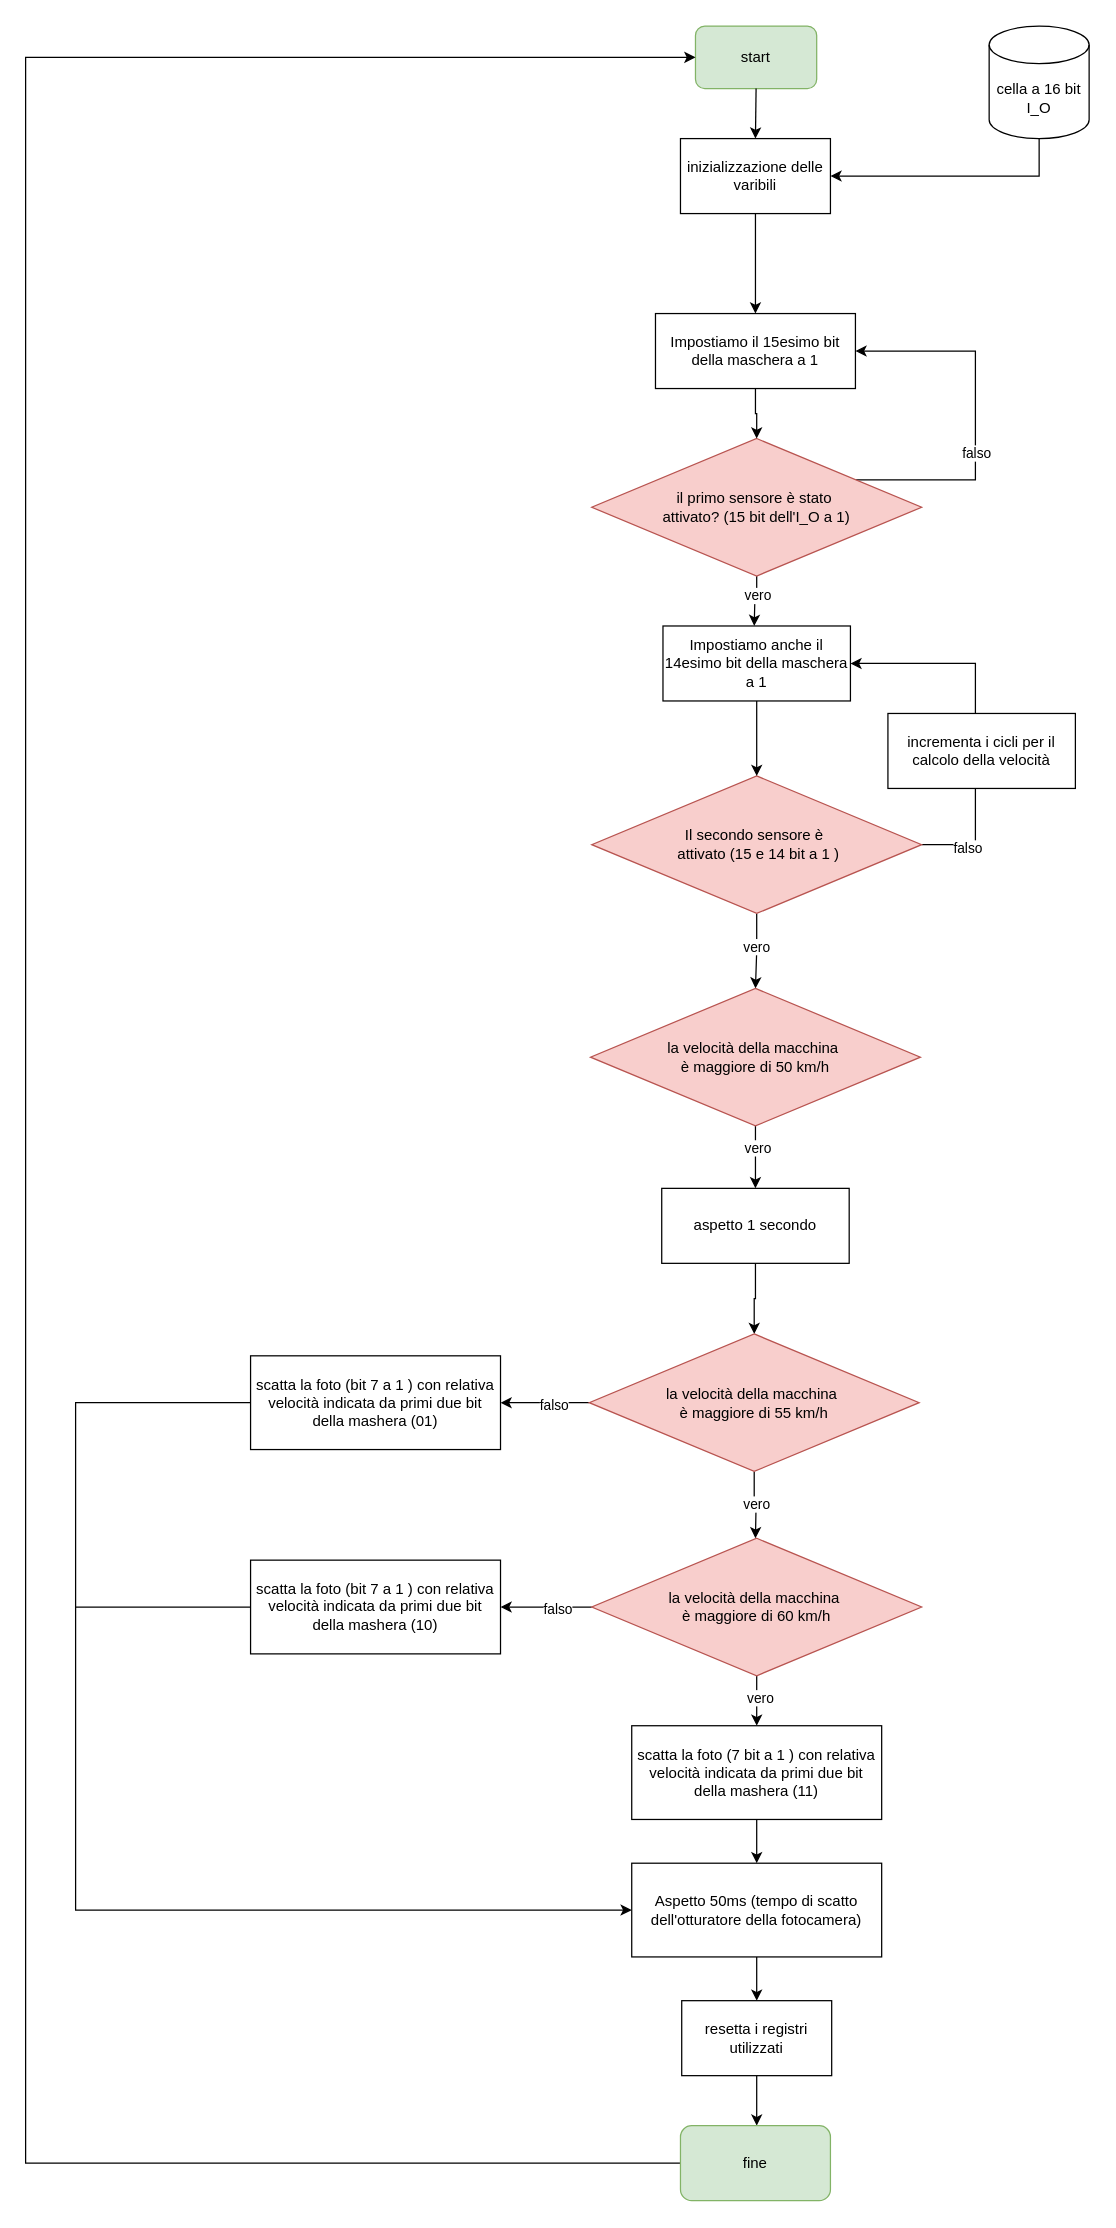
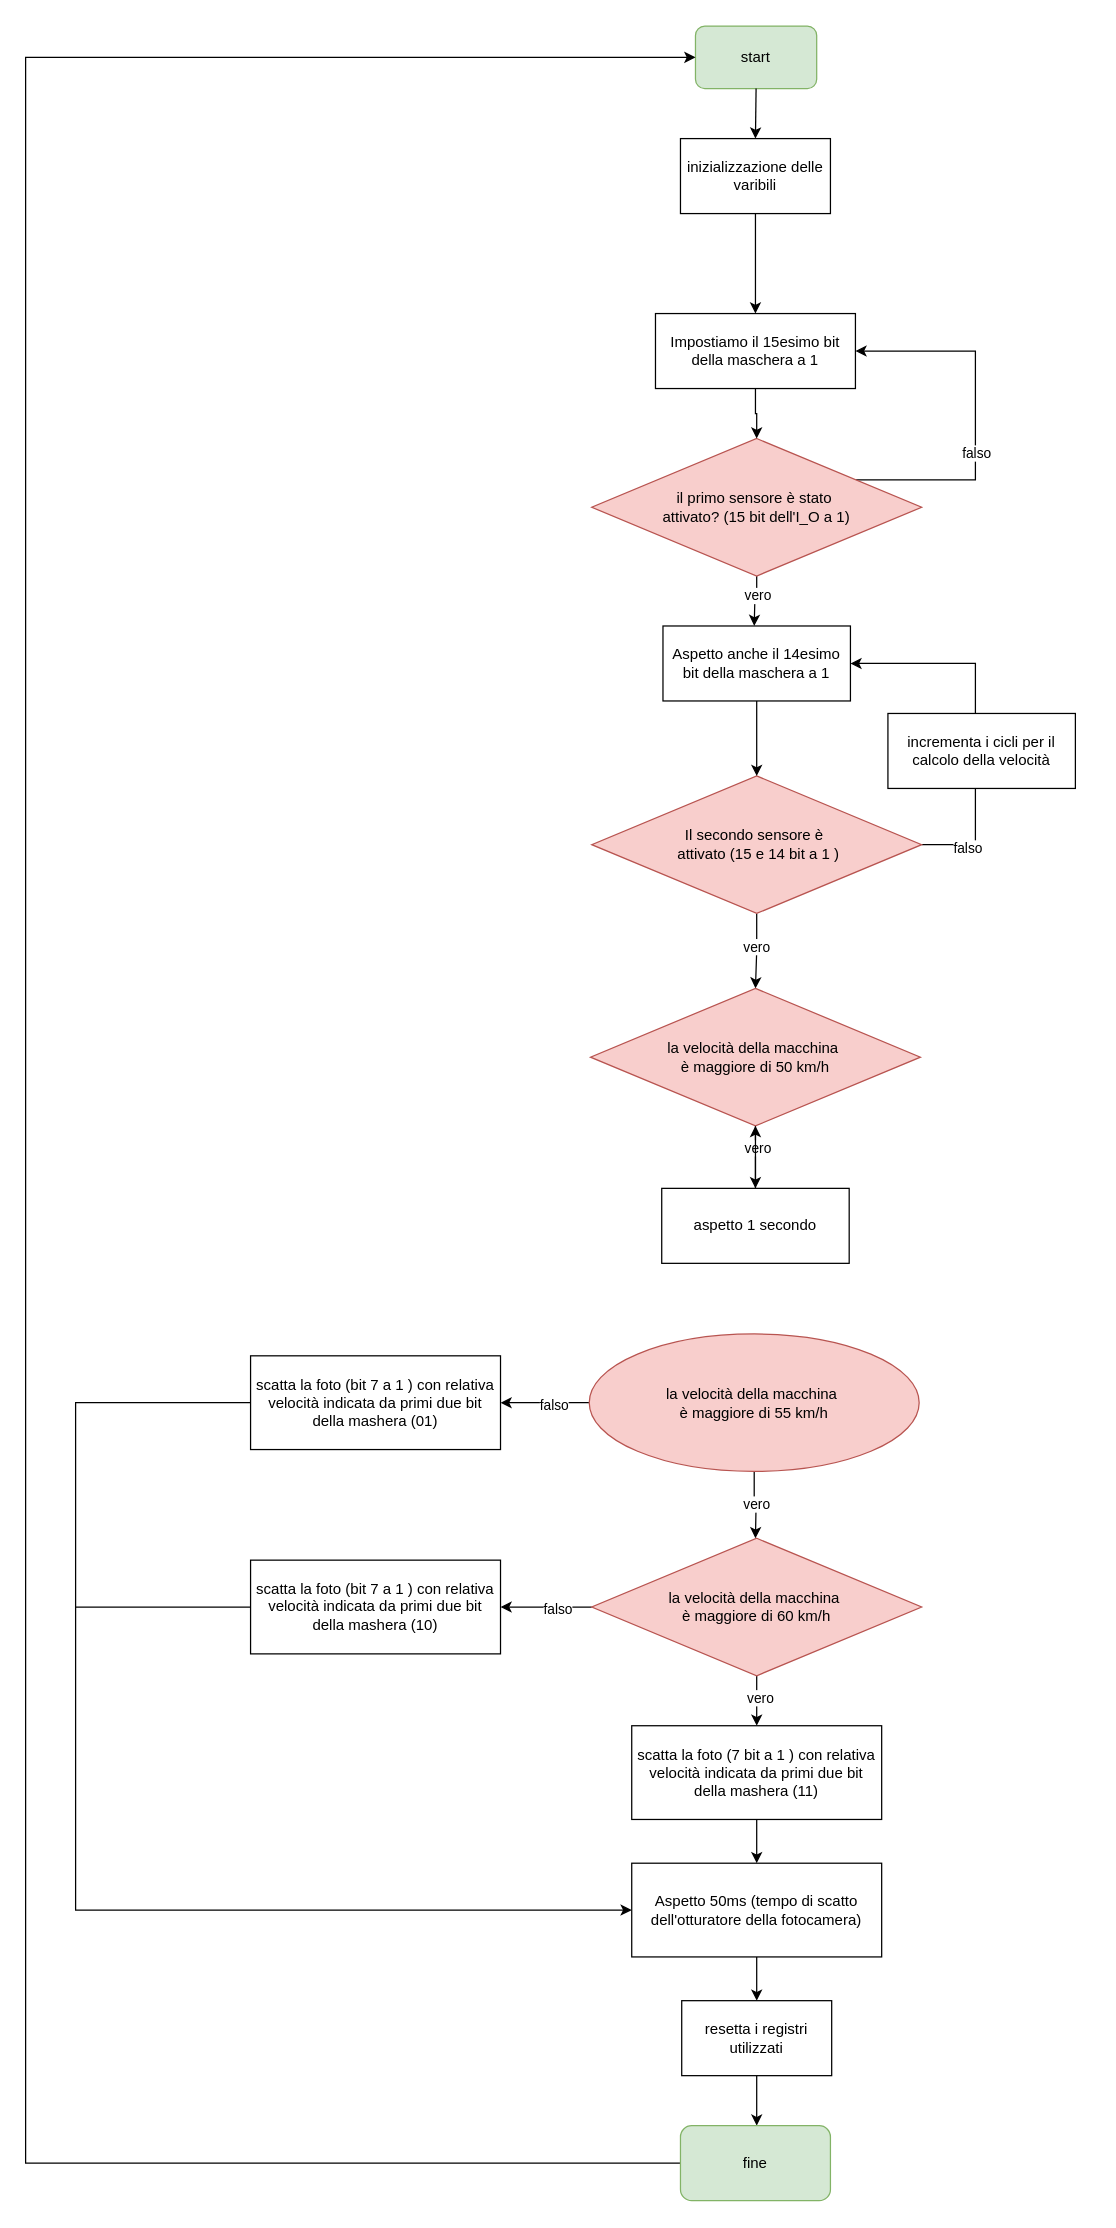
node "cella a 16 bit I_O": removed
edge "cella a 16 bit I_O" -> "inizializzazione delle varibili": removed
node "Impostiamo anche il 14esimo bit della maschera a 1": label "Impostiamo anche il 14esimo bit della maschera a 1" -> "Aspetto anche il 14esimo bit della maschera a 1"
edge "aspetto 1 secondo" -> "la velocità della macchina è maggiore di 55 km/h": now "aspetto 1 secondo" -> "la velocità della macchina è maggiore di 50 km/h"
node "la velocità della macchina è maggiore di 55 km/h": shape diamond -> ellipse
